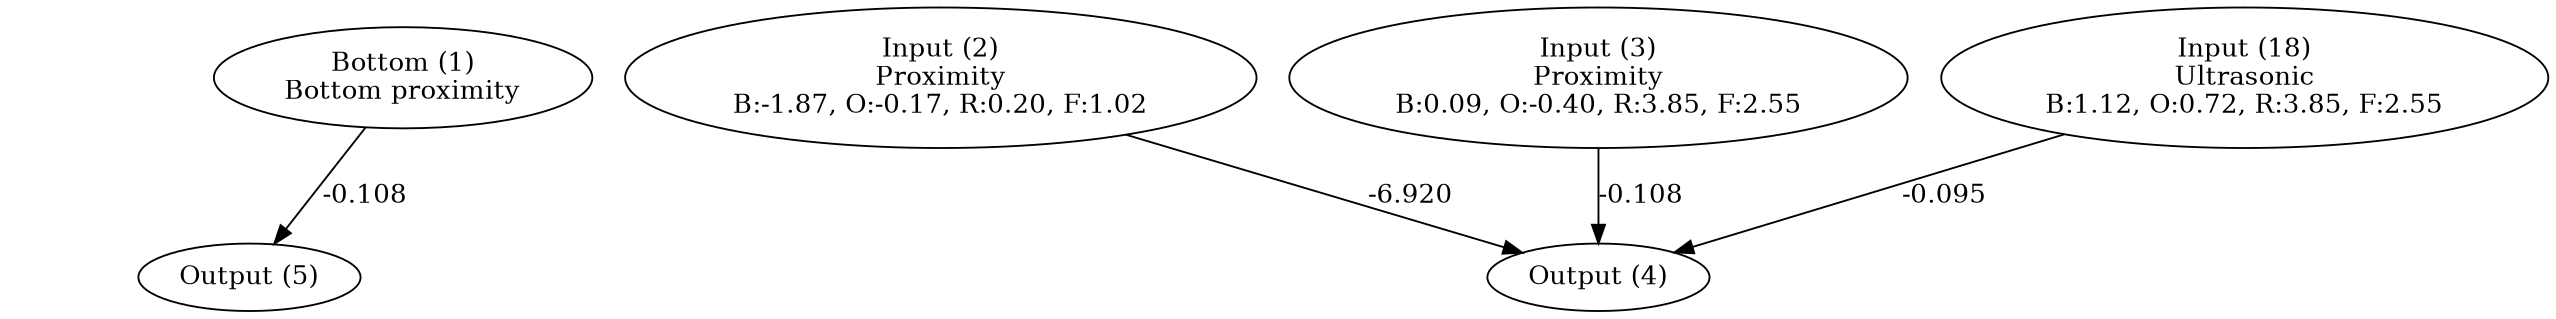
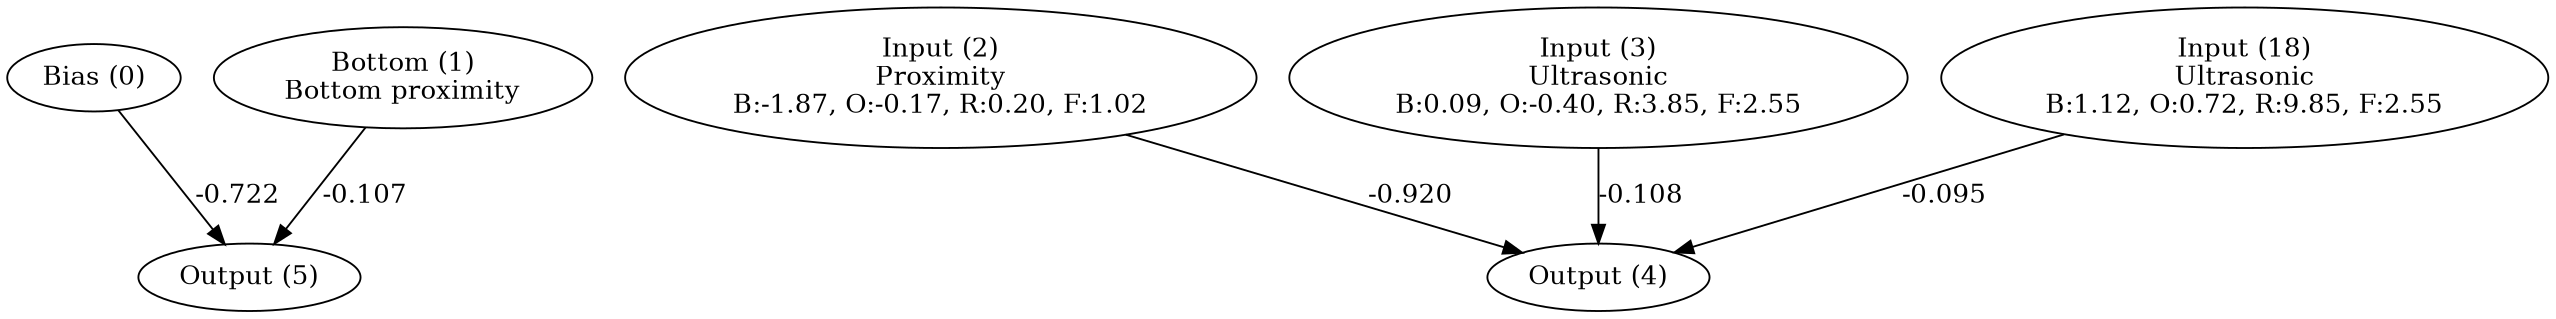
node "Bias (0)": added
node "Input (3) Proximity B:0.09, O:-0.40, R:3.85, F:2.55": label "Input (3) Proximity B:0.09, O:-0.40, R:3.85, F:2.55" -> "Input (3) Ultrasonic B:0.09, O:-0.40, R:3.85, F:2.55"
node "Input (18) Ultrasonic B:1.12, O:0.72, R:3.85, F:2.55": label "Input (18) Ultrasonic B:1.12, O:0.72, R:3.85, F:2.55" -> "Input (18) Ultrasonic B:1.12, O:0.72, R:9.85, F:2.55"
edge "Bottom (1) Bottom proximity" -> "Output (5)": label "-0.108" -> "-0.107"
edge "Input (2) Proximity B:-1.87, O:-0.17, R:0.20, F:1.02" -> "Output (4)": label "-6.920" -> "-0.920"
